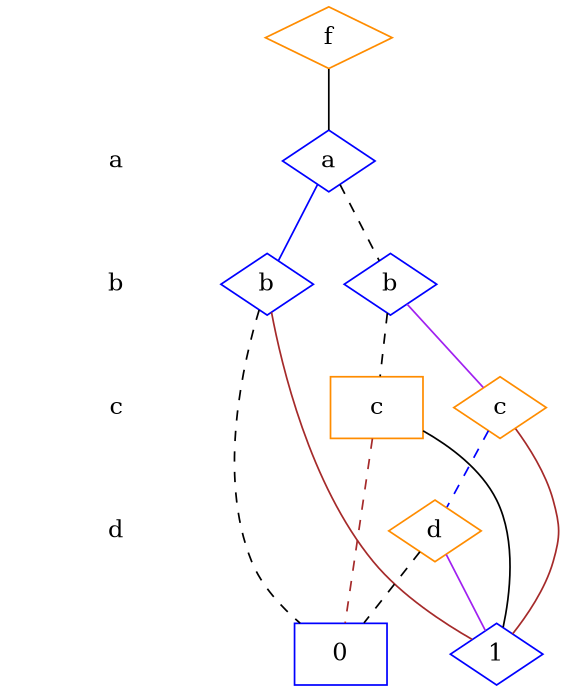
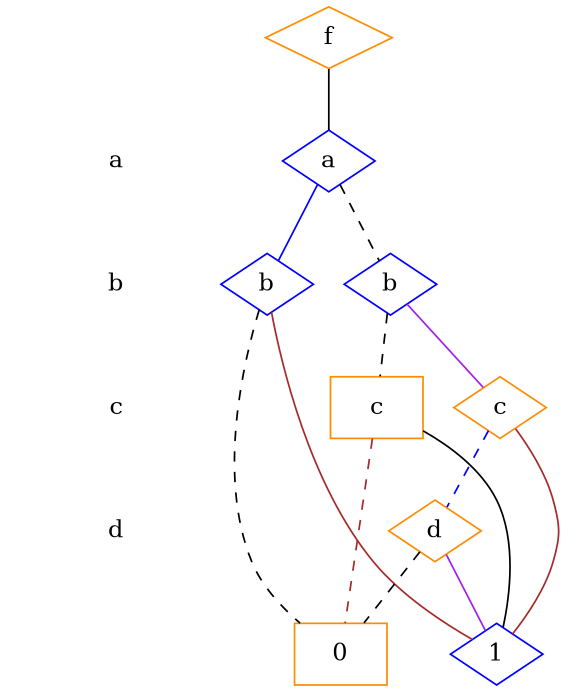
node "0": color blue -> darkorange
